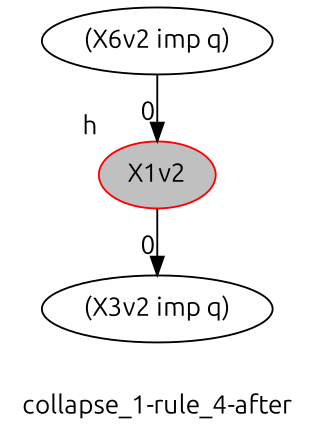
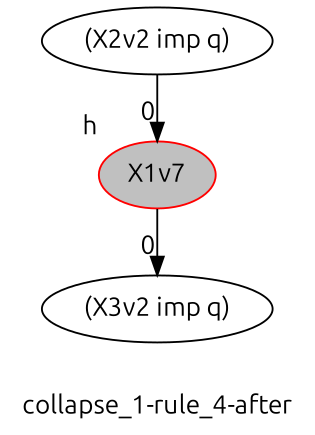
node "(X6v2 imp q)": label "(X6v2 imp q)" -> "(X2v2 imp q)"
node "X1v2 h": label "X1v2 h" -> "X1v7 h"
